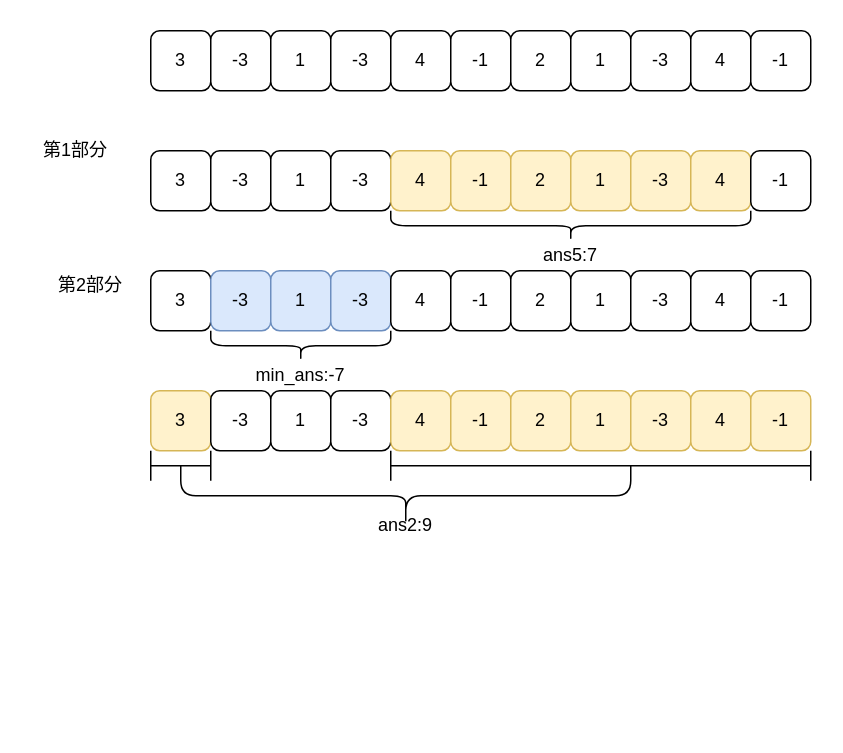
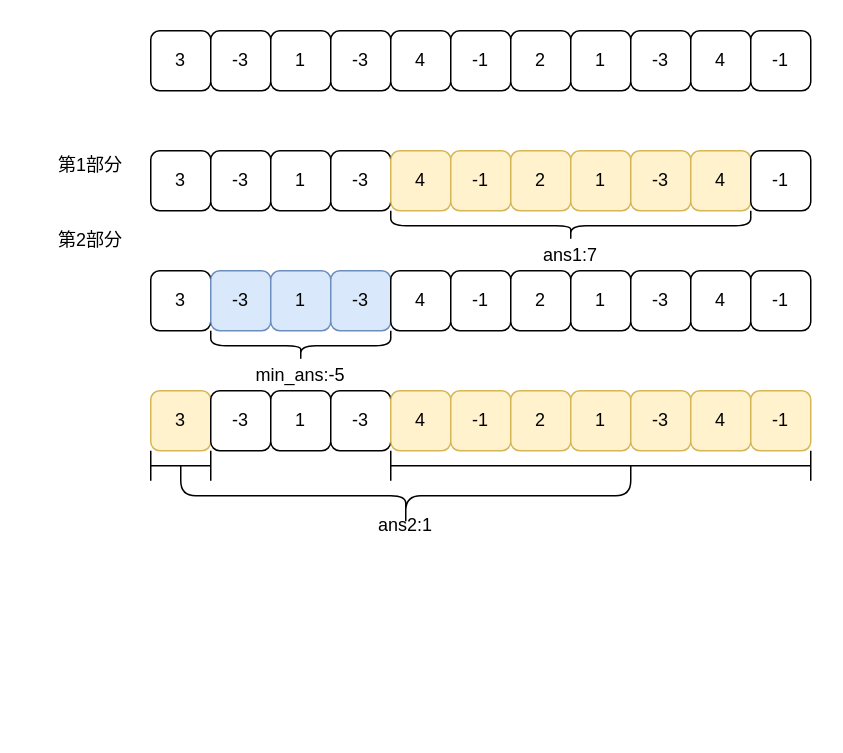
node "第1部分": moved (76, 151) -> (91, 166)
node "ans5:7": label "ans5:7" -> "ans1:7"
node "第2部分": moved (91, 286) -> (91, 241)
node "min_ans:-7": label "min_ans:-7" -> "min_ans:-5"
node "ans2:9": label "ans2:9" -> "ans2:1"
